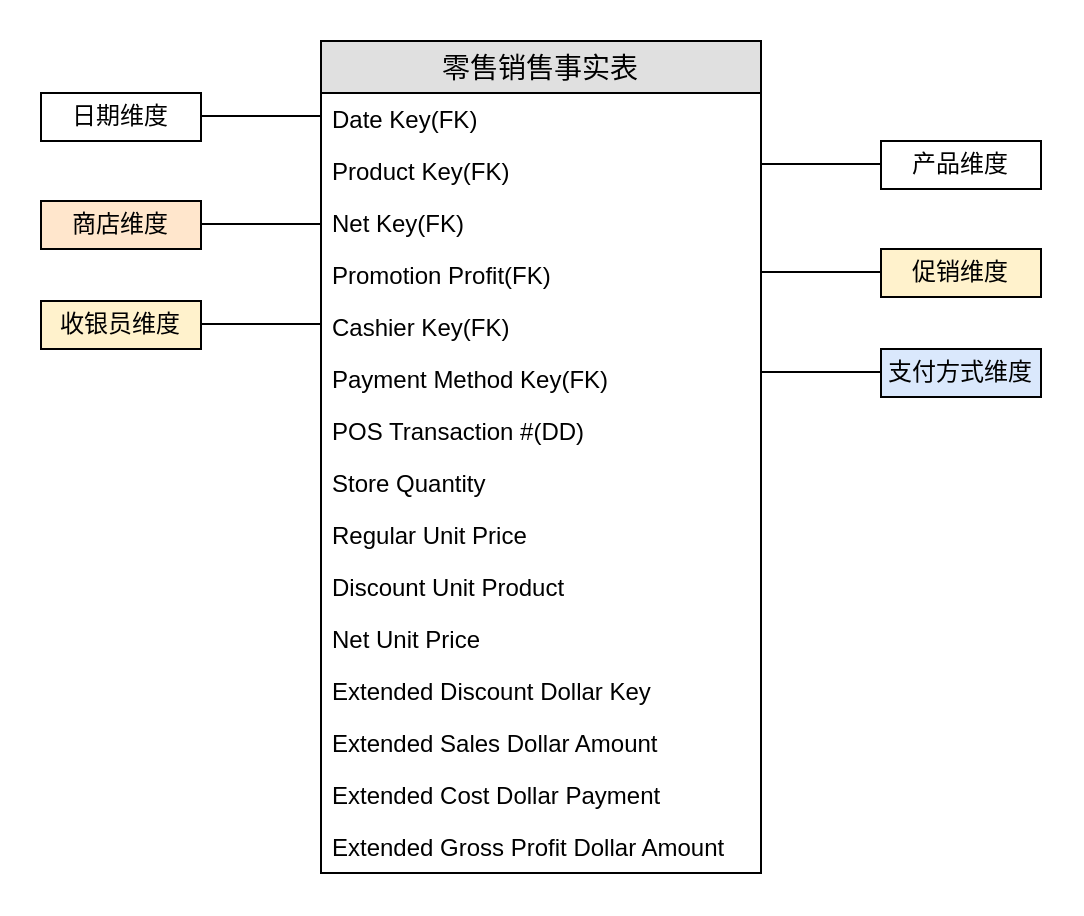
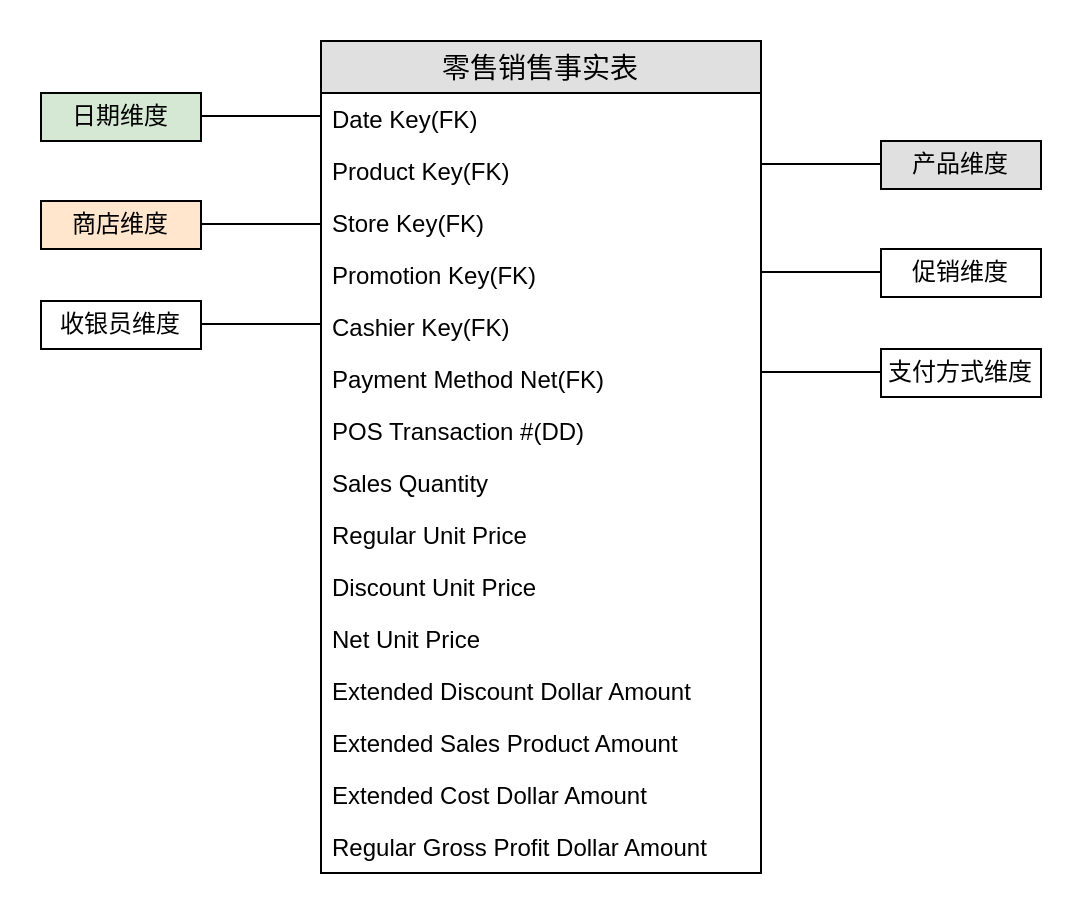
node "日期维度": fillcolor #ffffff -> #d5e8d4
node "产品维度": fillcolor #ffffff -> #e0e0e0
node "Net Key(FK)": label "Net Key(FK)" -> "Store Key(FK)"
node "促销维度": fillcolor #fff2cc -> #ffffff
node "Promotion Profit(FK)": label "Promotion Profit(FK)" -> "Promotion Key(FK)"
node "收银员维度": fillcolor #fff2cc -> #ffffff
node "支付方式维度": fillcolor #dae8fc -> #ffffff
node "Payment Method Key(FK)": label "Payment Method Key(FK)" -> "Payment Method Net(FK)"
node "Store Quantity": label "Store Quantity" -> "Sales Quantity"
node "Discount Unit Product": label "Discount Unit Product" -> "Discount Unit Price"
node "Extended Discount Dollar Key": label "Extended Discount Dollar Key" -> "Extended Discount Dollar Amount"
node "Extended Sales Dollar Amount": label "Extended Sales Dollar Amount" -> "Extended Sales Product Amount"
node "Extended Cost Dollar Payment": label "Extended Cost Dollar Payment" -> "Extended Cost Dollar Amount"
node "Extended Gross Profit Dollar Amount": label "Extended Gross Profit Dollar Amount" -> "Regular Gross Profit Dollar Amount"
